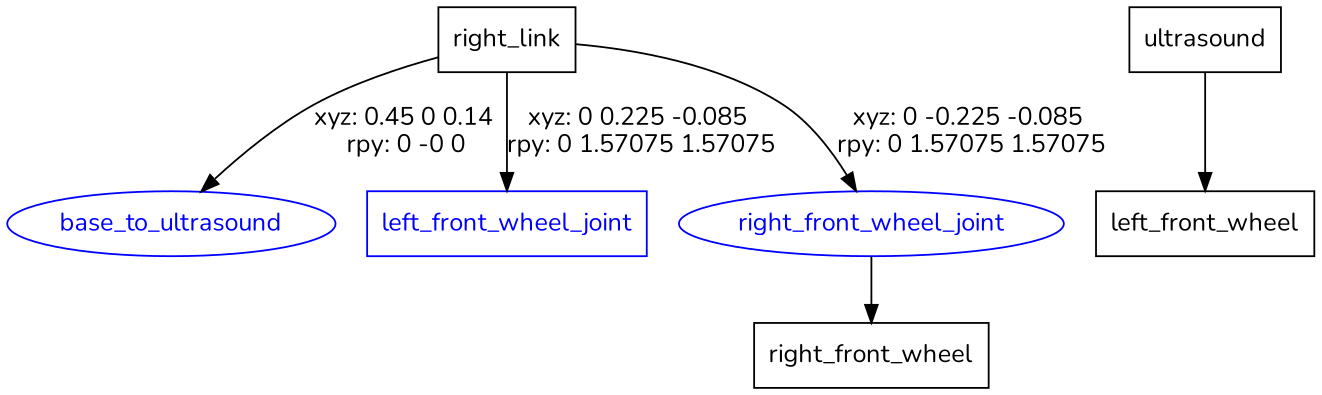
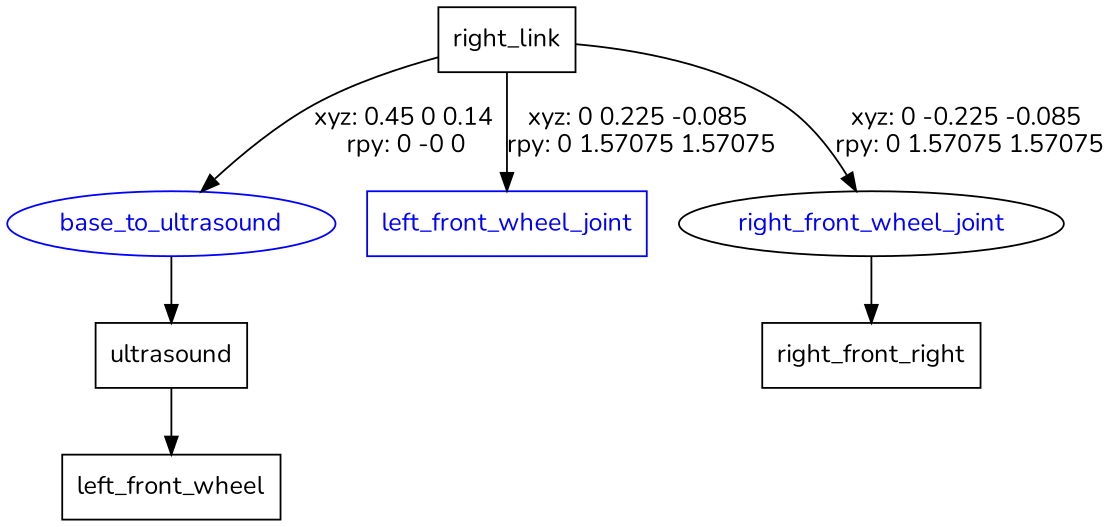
node "right_front_wheel_joint": color blue -> black
edge "base_to_ultrasound" -> "ultrasound": added
node "right_front_wheel": label "right_front_wheel" -> "right_front_right"
